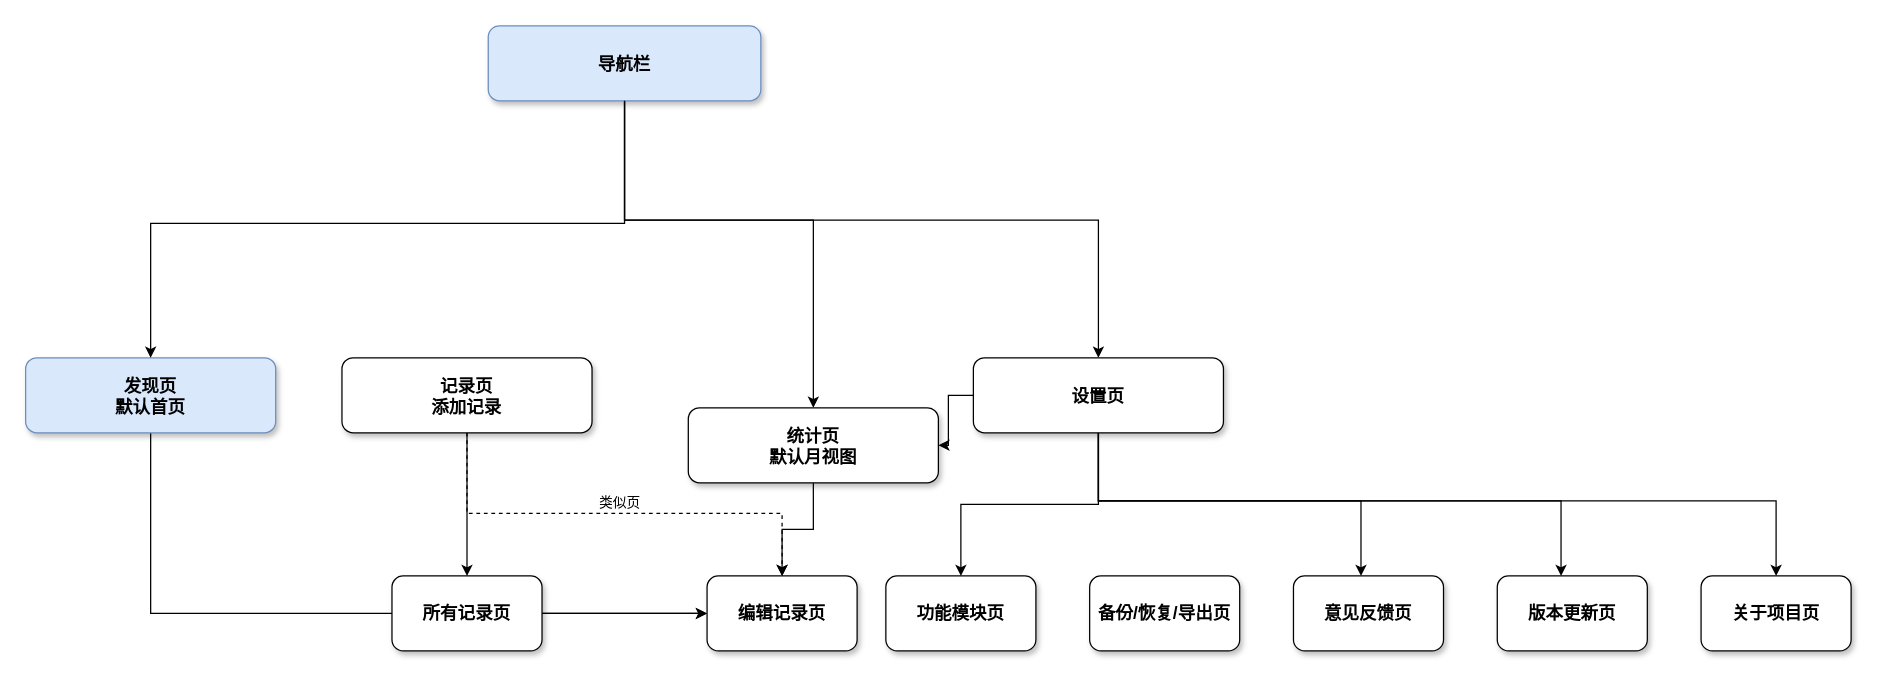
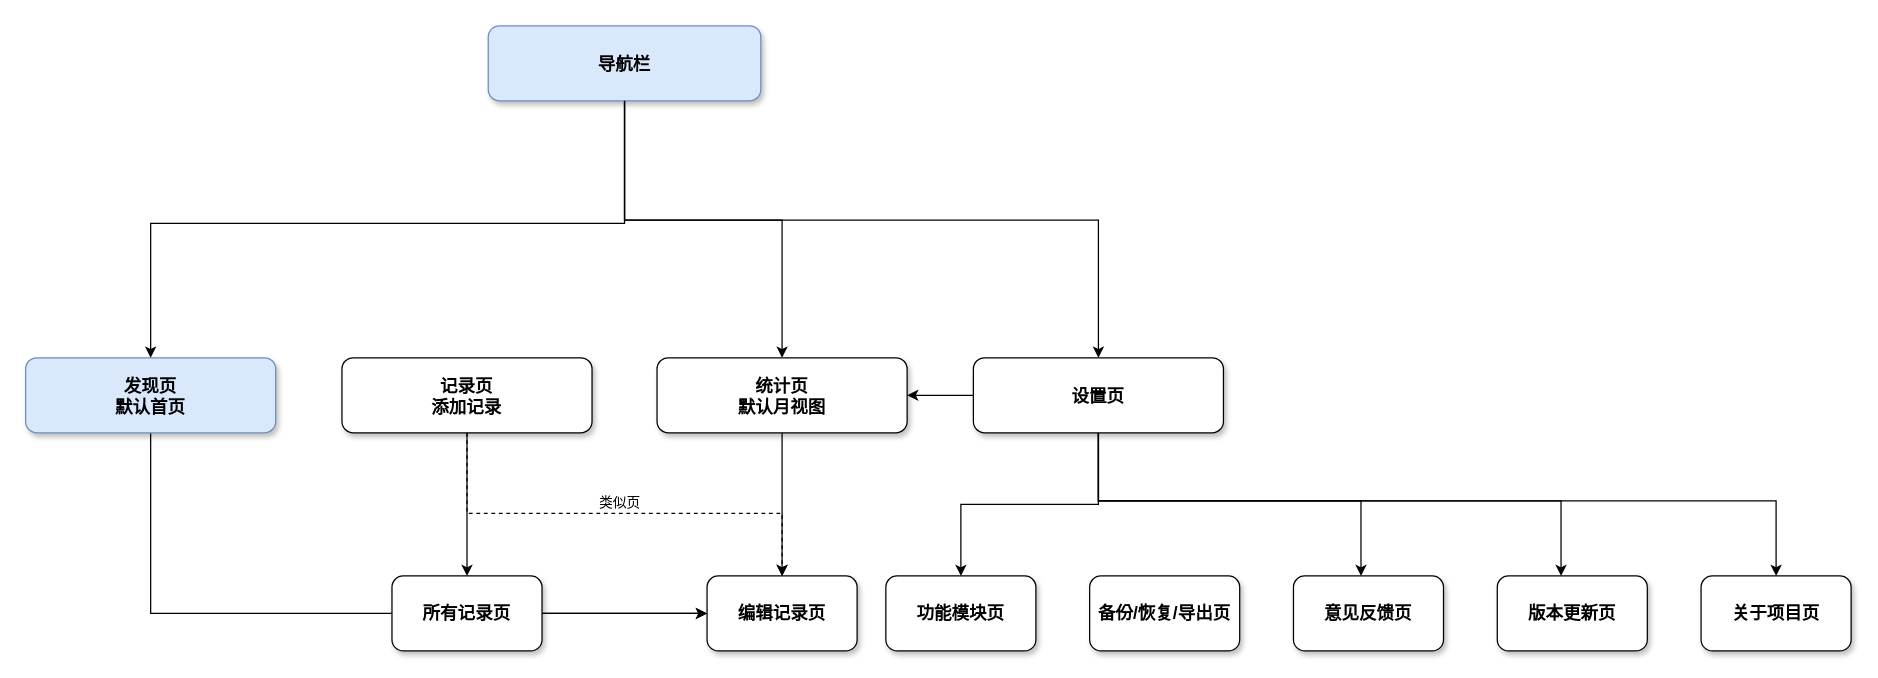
node "统计页 默认月视图": moved (813, 445) -> (782, 395)
